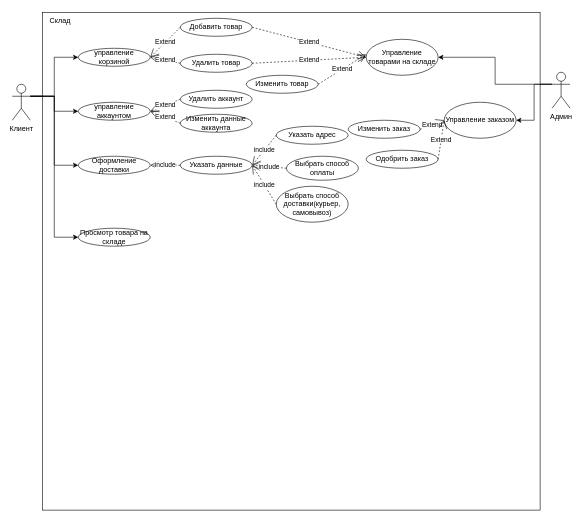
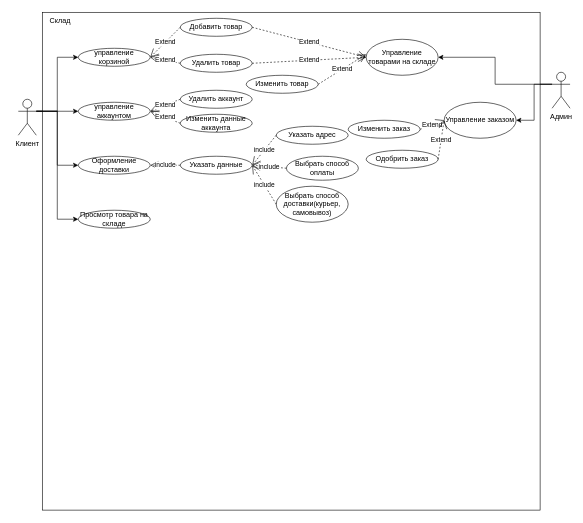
node "Клиент": moved (21, 102) -> (27, 117)
node "Просмотр товара на складе": moved (114, 237) -> (114, 219)
